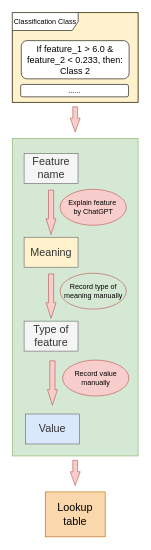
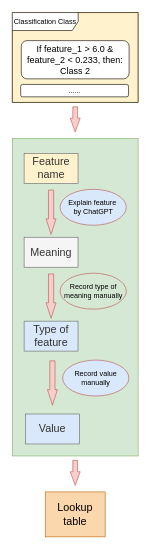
node "Feature name": fillcolor #f5f5f5 -> #fff2cc
node "Explain feature by ChatGPT": fillcolor #f8cecc -> #dae8fc
node "Meaning": fillcolor #fff2cc -> #f5f5f5
node "Type of feature": fillcolor #f5f5f5 -> #dae8fc
node "Record value manually": fillcolor #f8cecc -> #dae8fc
